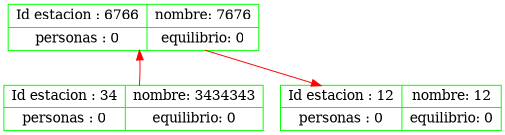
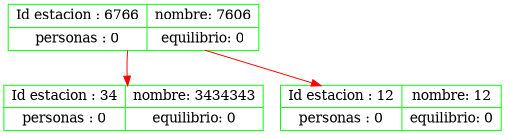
node "Id estacion : 6766": text "nombre: 7676" -> "nombre: 7606"
edge "Id estacion : 34" -> "Id estacion : 6766": reversed
